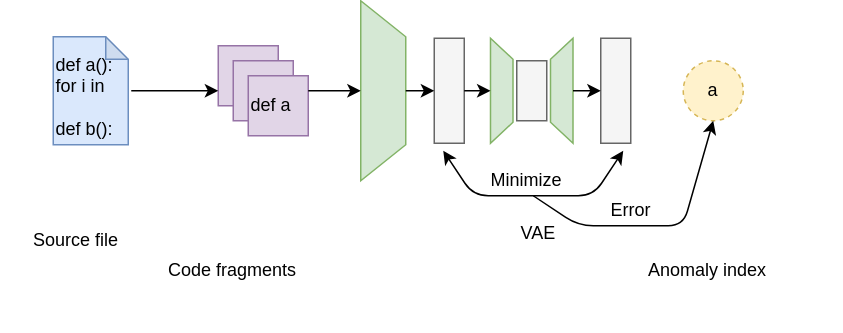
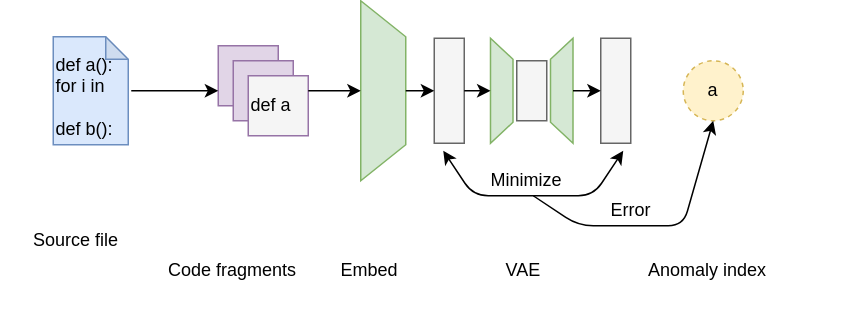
node "def a": fillcolor #e1d5e7 -> #f5f5f5
node "VAE": moved (548, 241) -> (533, 278)
node "Embed": added
